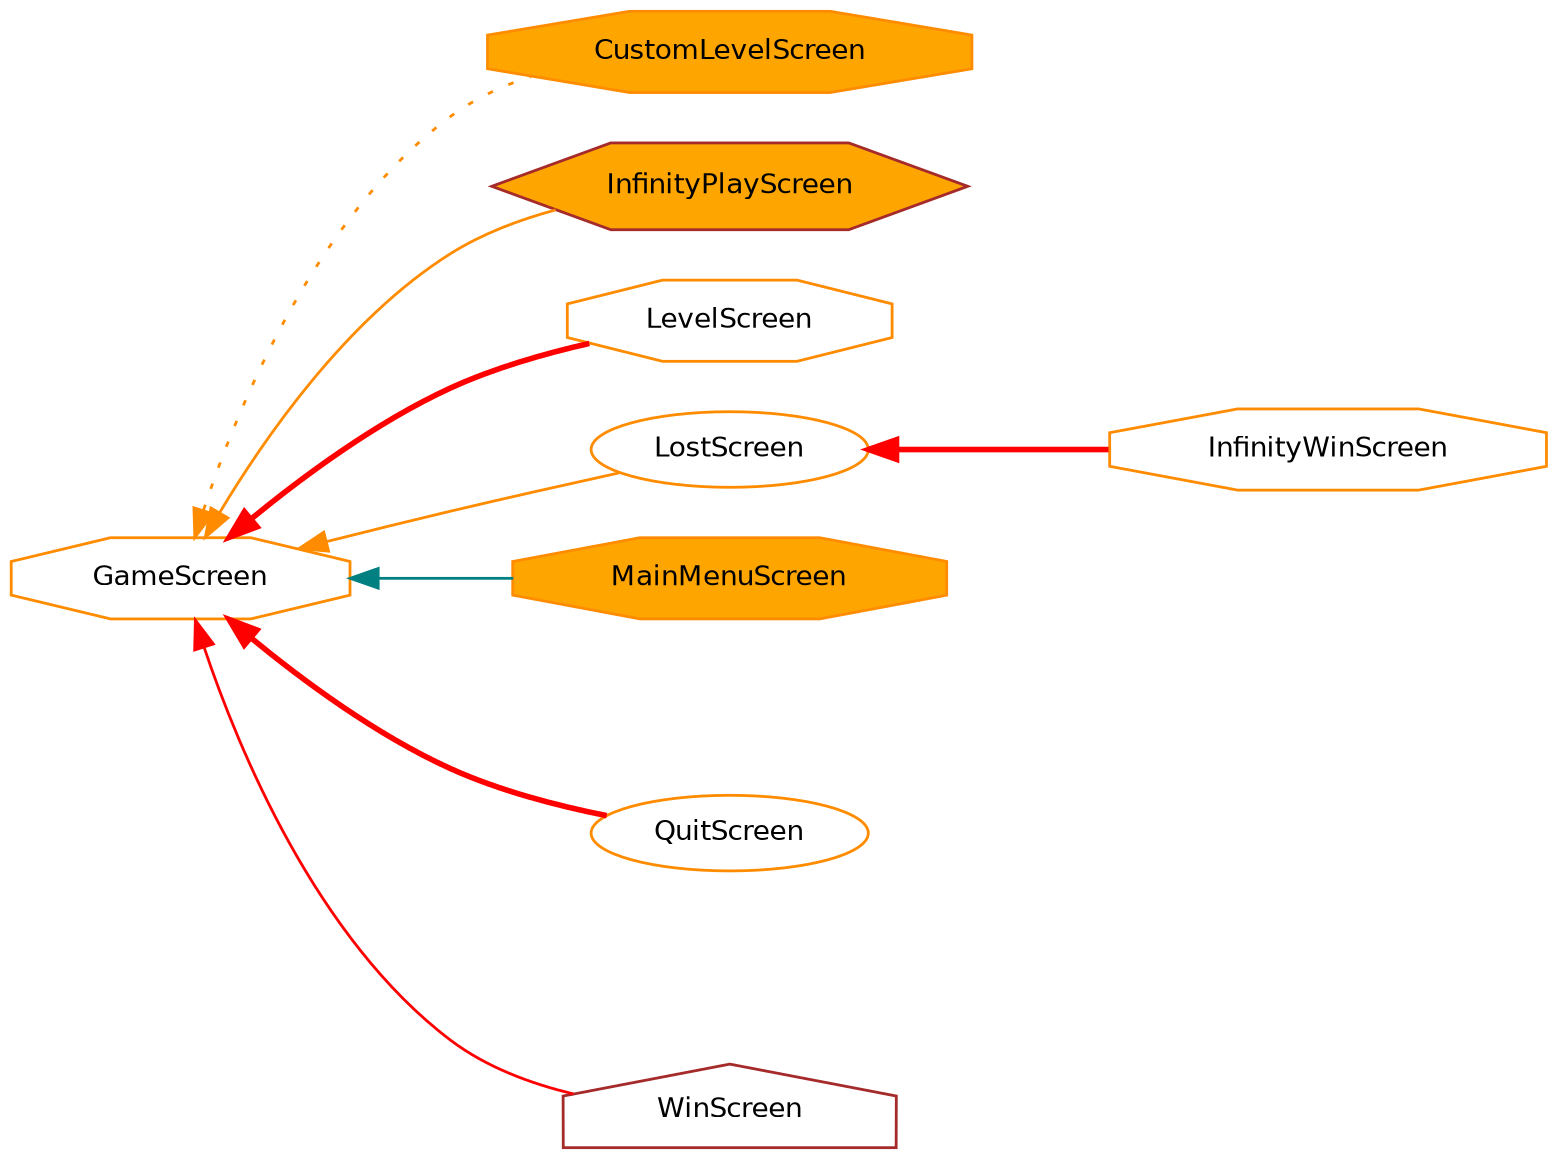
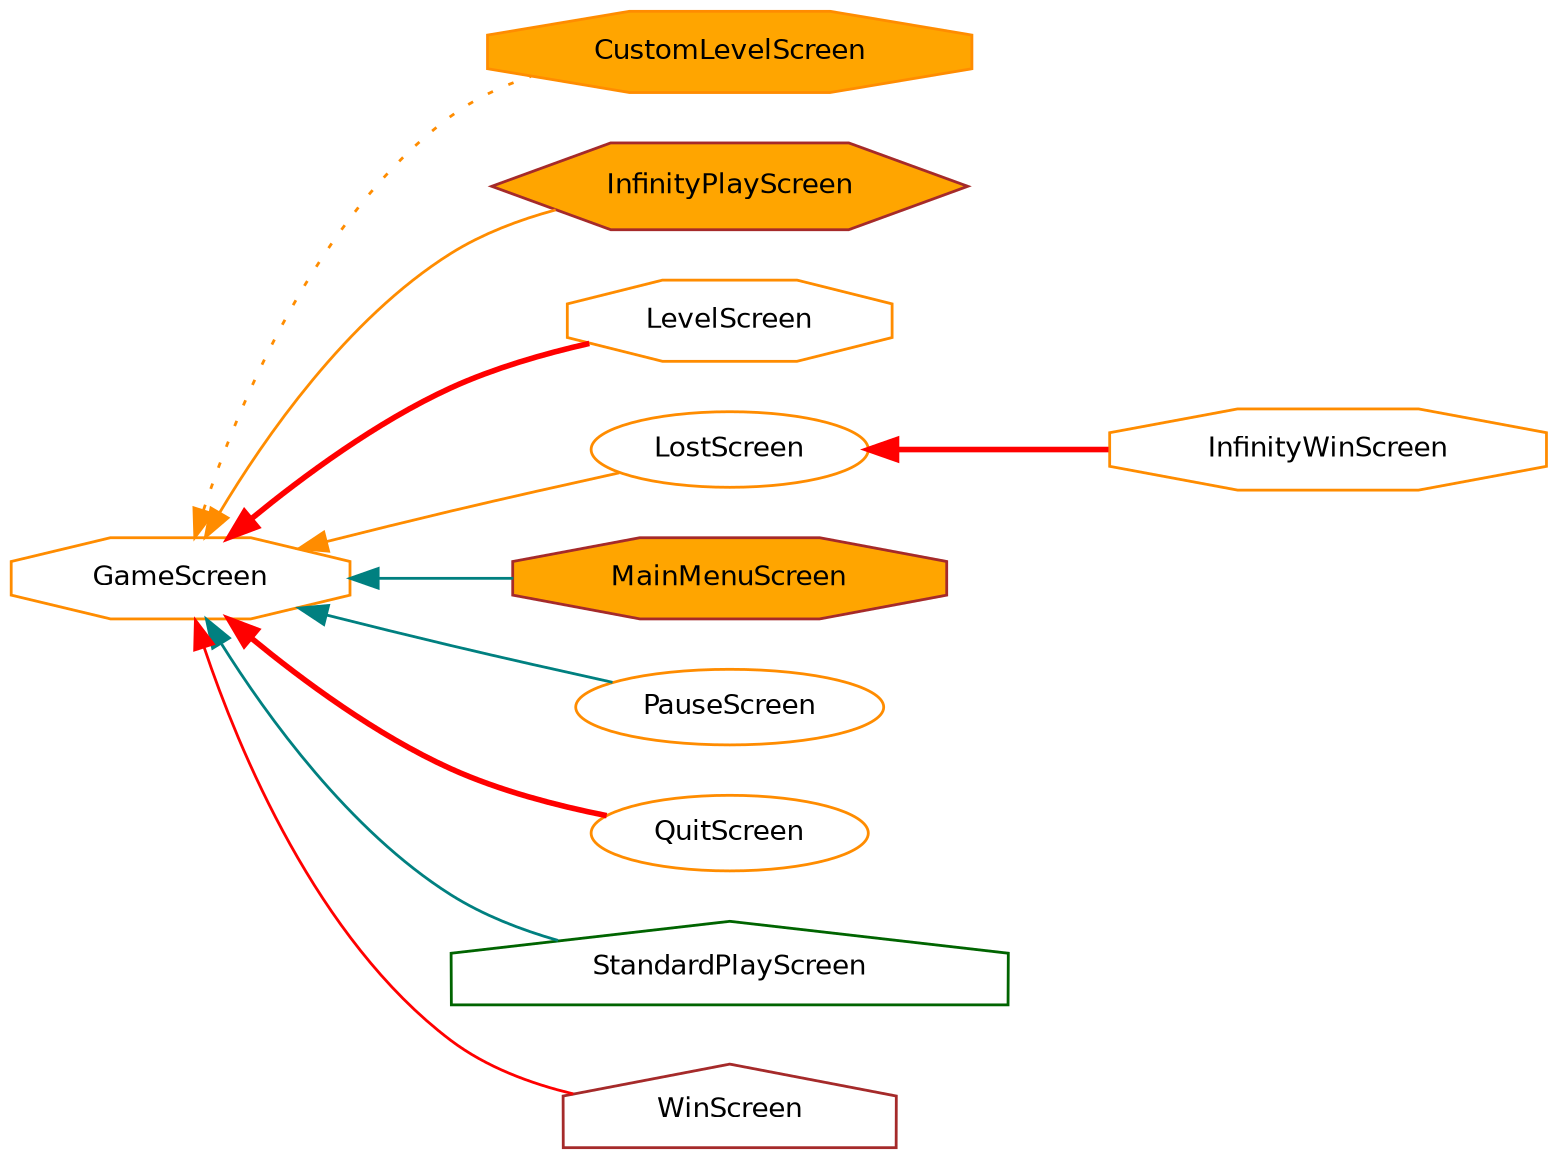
node "MainMenuScreen": color darkorange -> brown
node "PauseScreen": added
node "StandardPlayScreen": added
